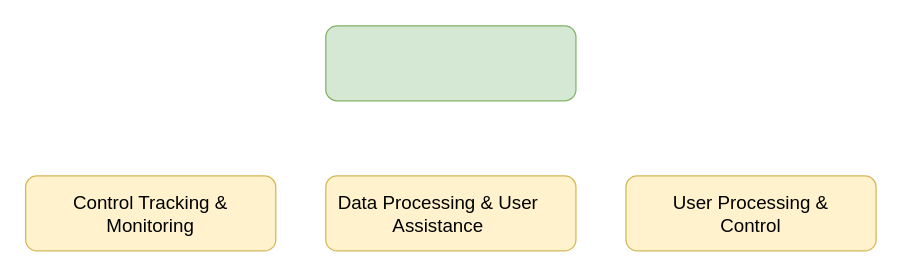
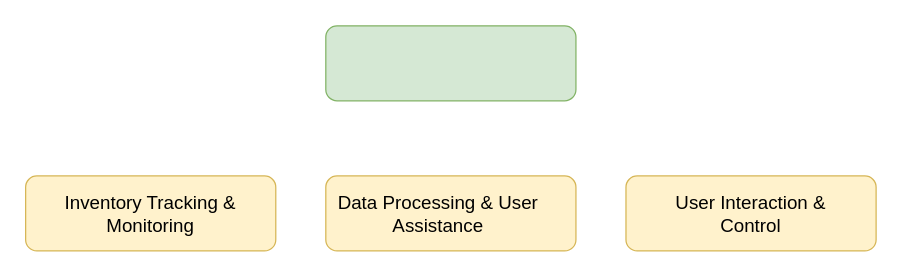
node "Control Tracking & Monitoring": label "Control Tracking & Monitoring" -> "Inventory Tracking & Monitoring"
node "User Processing & Control": label "User Processing & Control" -> "User Interaction & Control"
